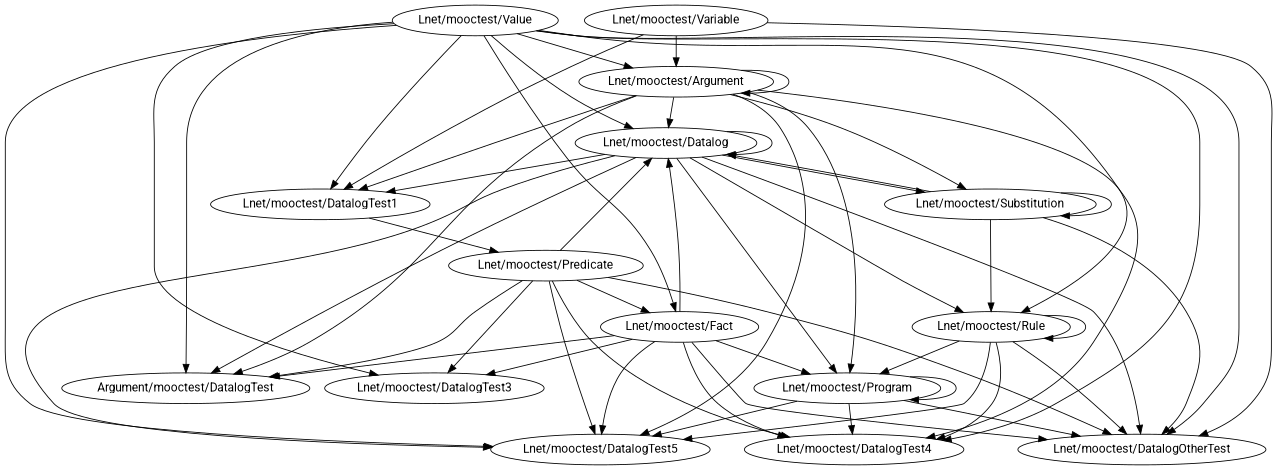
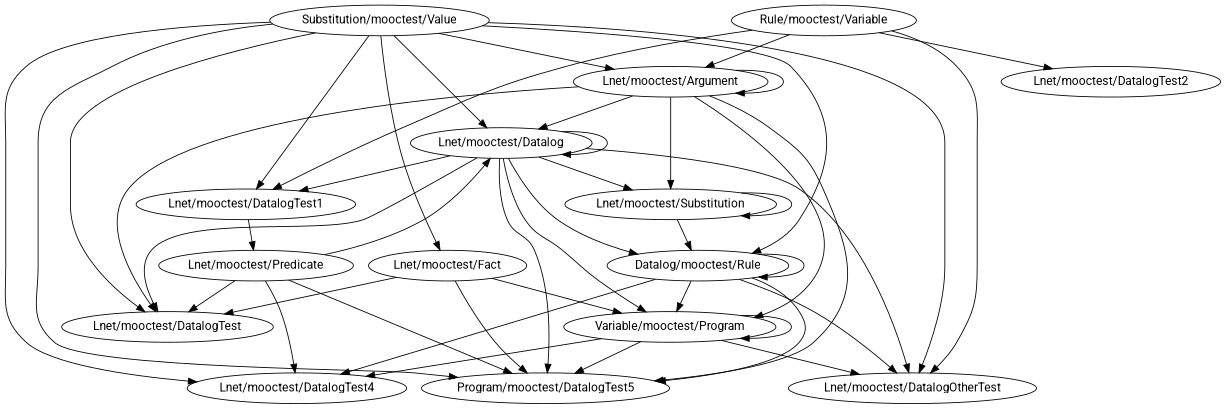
node "Lnet/mooctest/Value": label "Lnet/mooctest/Value" -> "Substitution/mooctest/Value"
node "Lnet/mooctest/Variable": label "Lnet/mooctest/Variable" -> "Rule/mooctest/Variable"
node "Lnet/mooctest/DatalogTest2": added
edge "Lnet/mooctest/Argument" -> "Lnet/mooctest/DatalogTest1": removed
edge "Lnet/mooctest/Argument" -> "Lnet/mooctest/DatalogTest4": removed
edge "Lnet/mooctest/Substitution" -> "Lnet/mooctest/Datalog": removed
edge "Lnet/mooctest/Fact" -> "Lnet/mooctest/Datalog": removed
edge "Lnet/mooctest/Substitution" -> "Lnet/mooctest/DatalogOtherTest": removed
edge "Lnet/mooctest/Predicate" -> "Lnet/mooctest/Fact": removed
node "Lnet/mooctest/Rule": label "Lnet/mooctest/Rule" -> "Datalog/mooctest/Rule"
edge "Lnet/mooctest/Predicate" -> "Lnet/mooctest/DatalogOtherTest": removed
node "Argument/mooctest/DatalogTest": label "Argument/mooctest/DatalogTest" -> "Lnet/mooctest/DatalogTest"
node "Lnet/mooctest/DatalogTest3": removed
node "Lnet/mooctest/Program": label "Lnet/mooctest/Program" -> "Variable/mooctest/Program"
edge "Lnet/mooctest/Fact" -> "Lnet/mooctest/DatalogTest4": removed
edge "Lnet/mooctest/Fact" -> "Lnet/mooctest/DatalogOtherTest": removed
node "Lnet/mooctest/DatalogTest5": label "Lnet/mooctest/DatalogTest5" -> "Program/mooctest/DatalogTest5"
